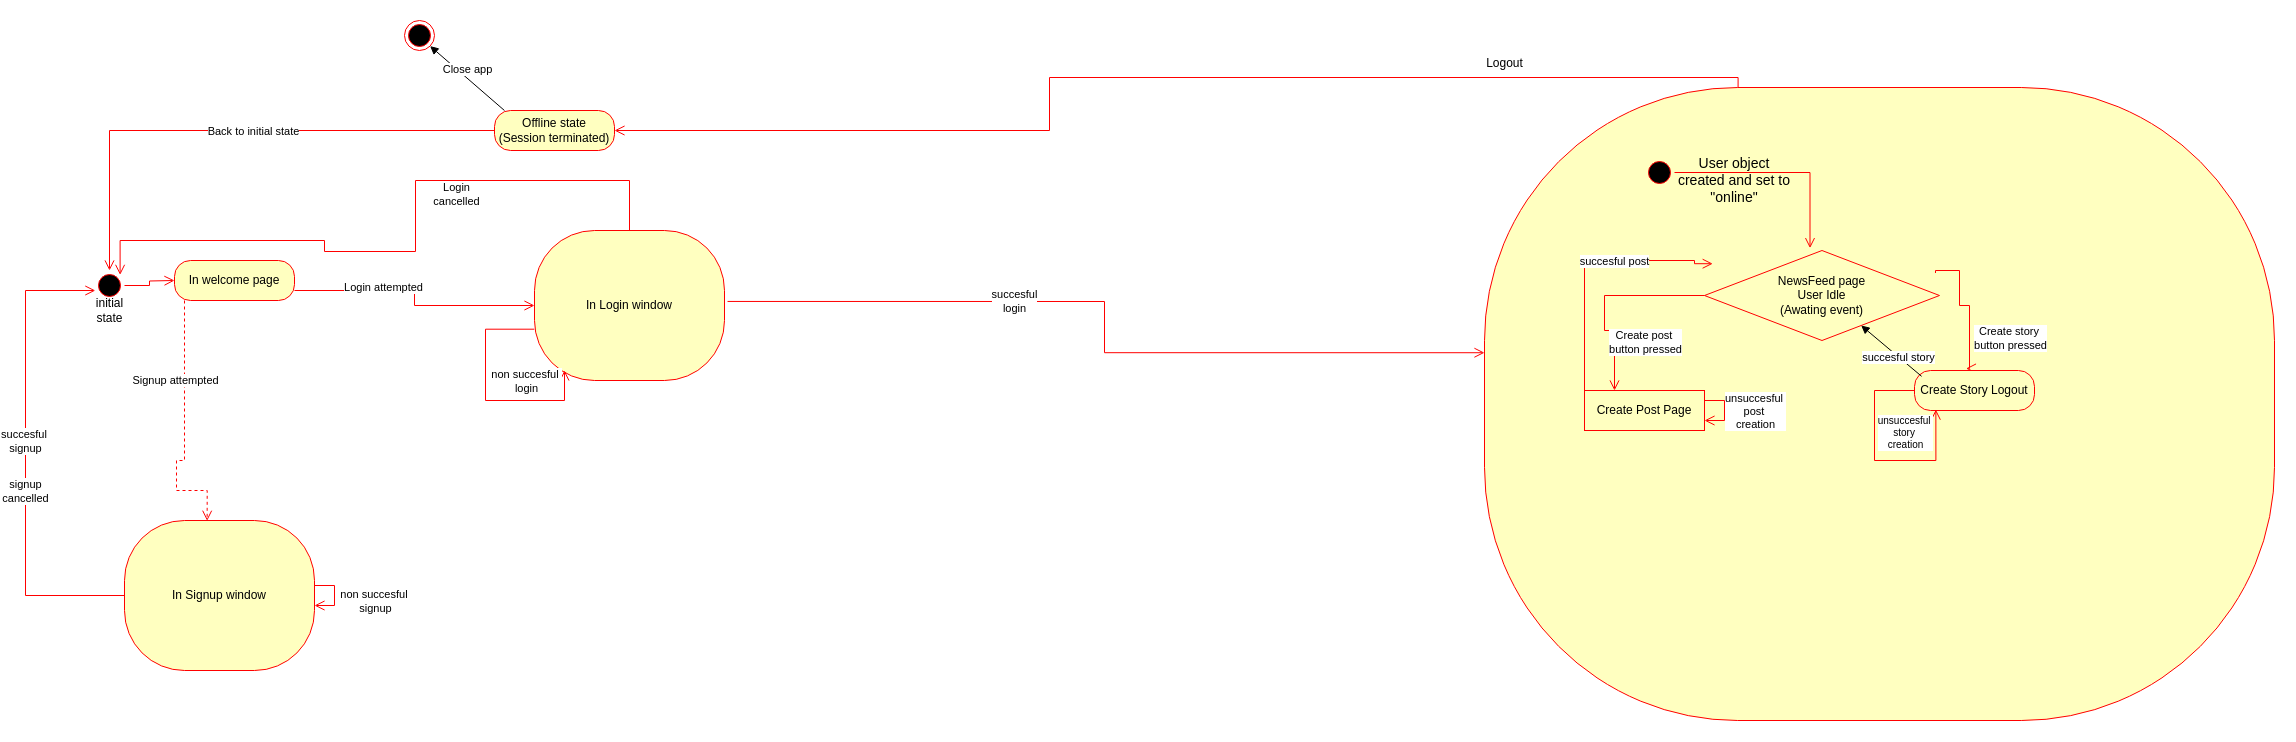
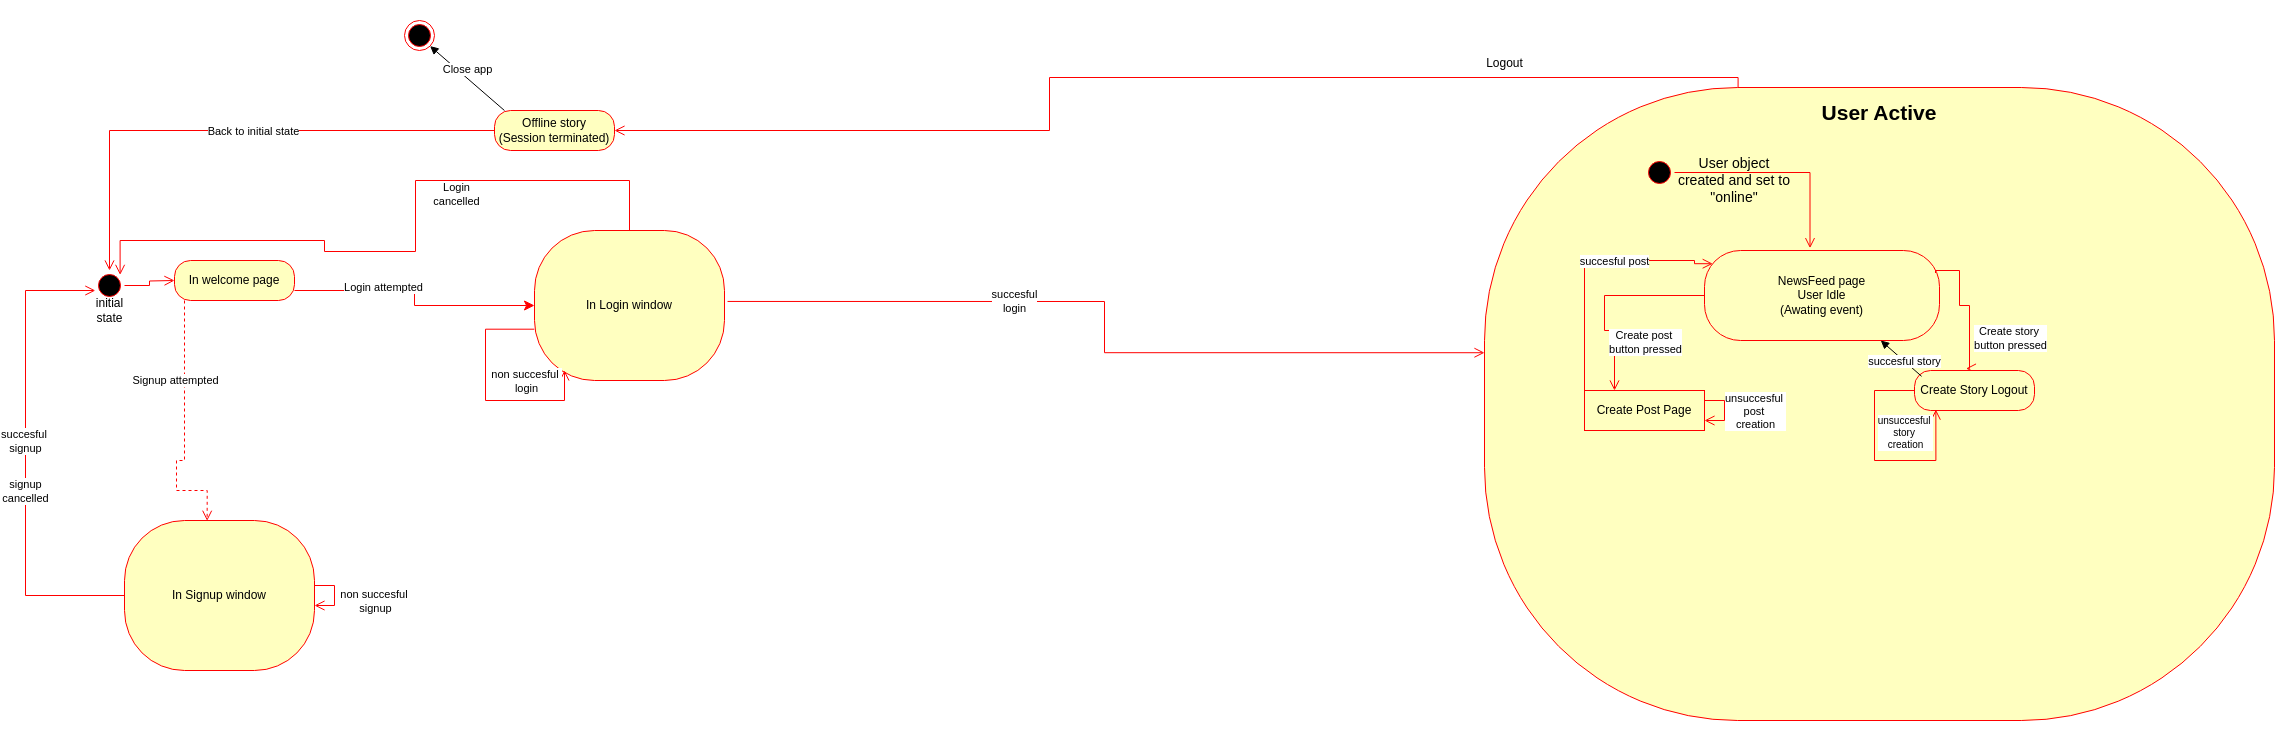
node "User Active": added
node "Offline state (Session terminated)": label "Offline state (Session terminated)" -> "Offline story (Session terminated)"
node "NewsFeed page User Idle (Awating event)": shape diamond -> rounded rectangle
edge "In welcome page" -> "In Login window": arrowhead open -> classic
